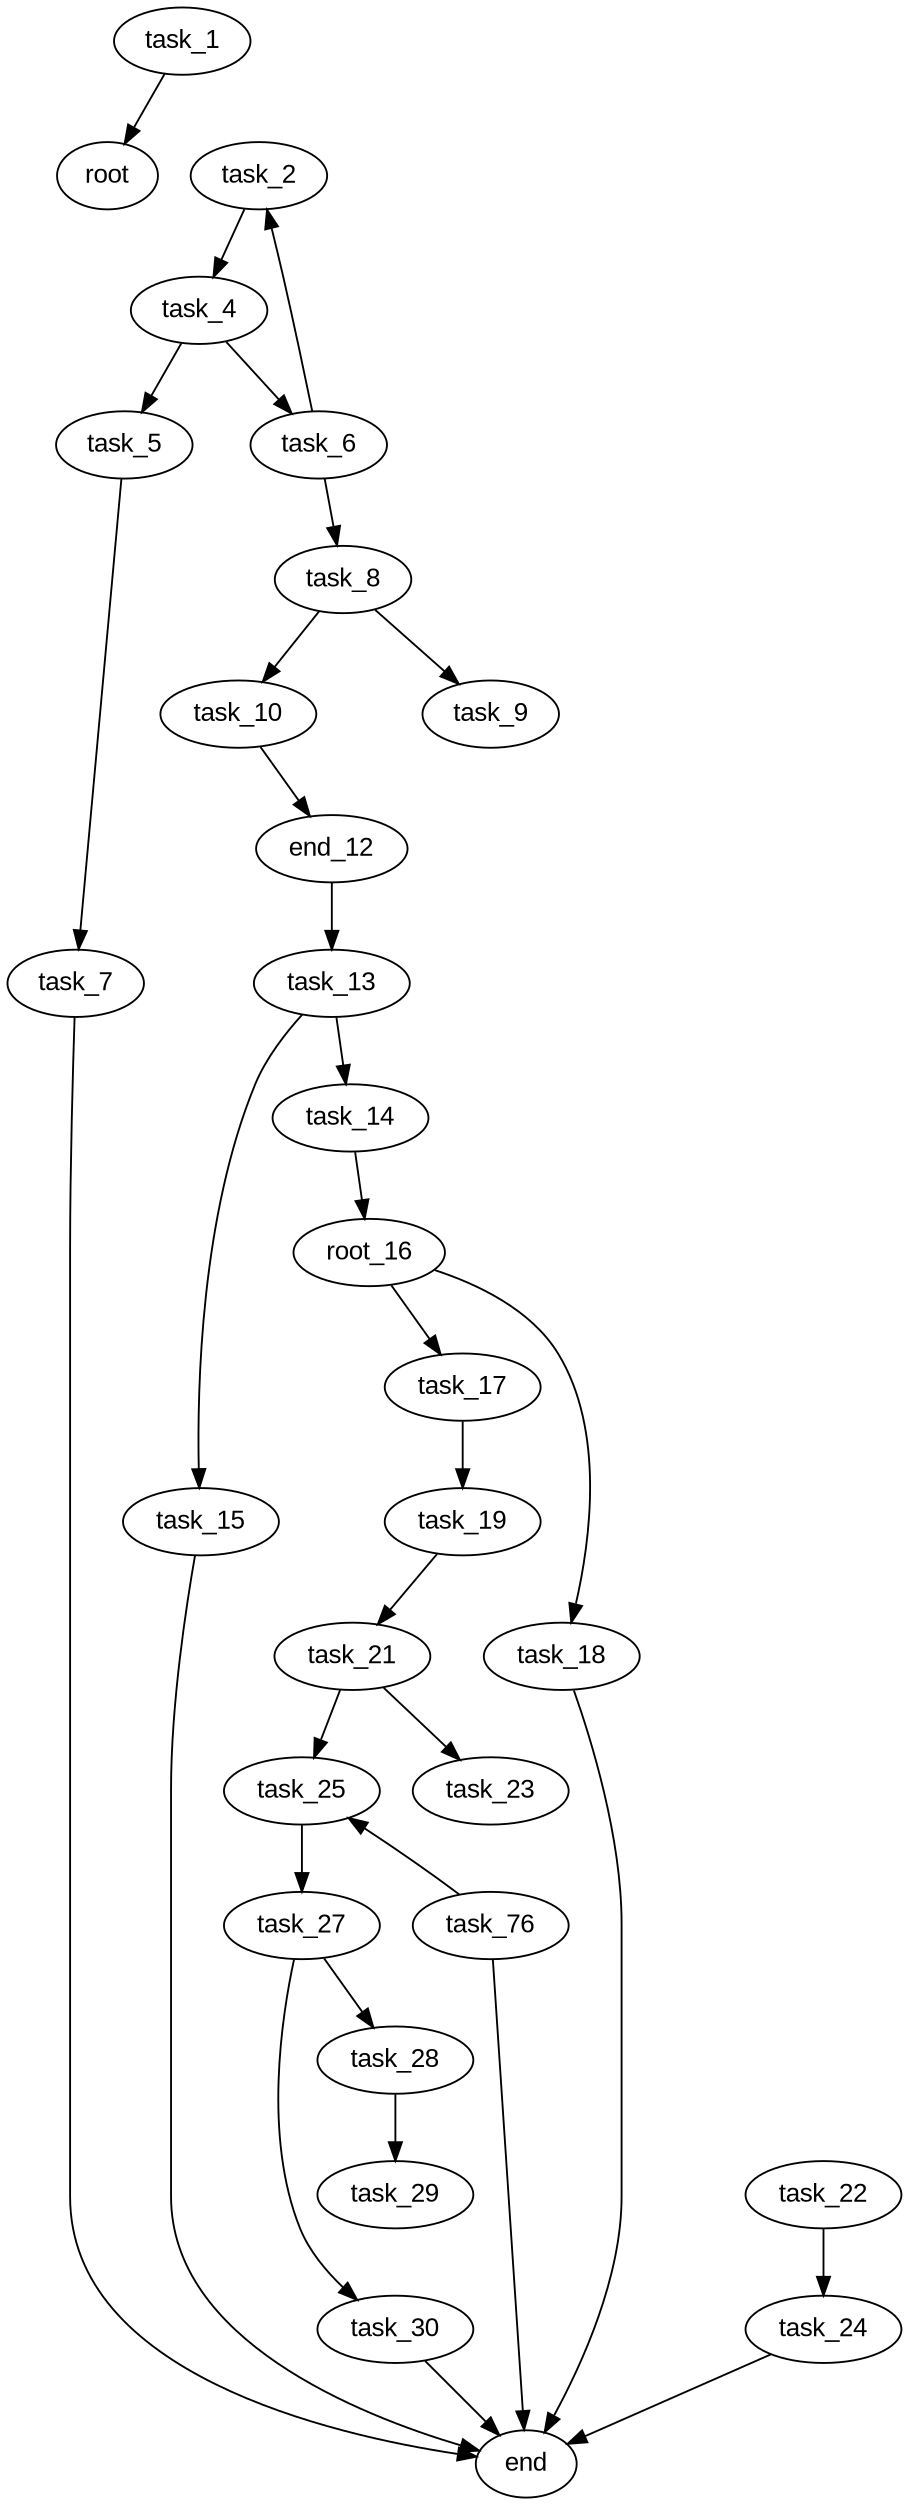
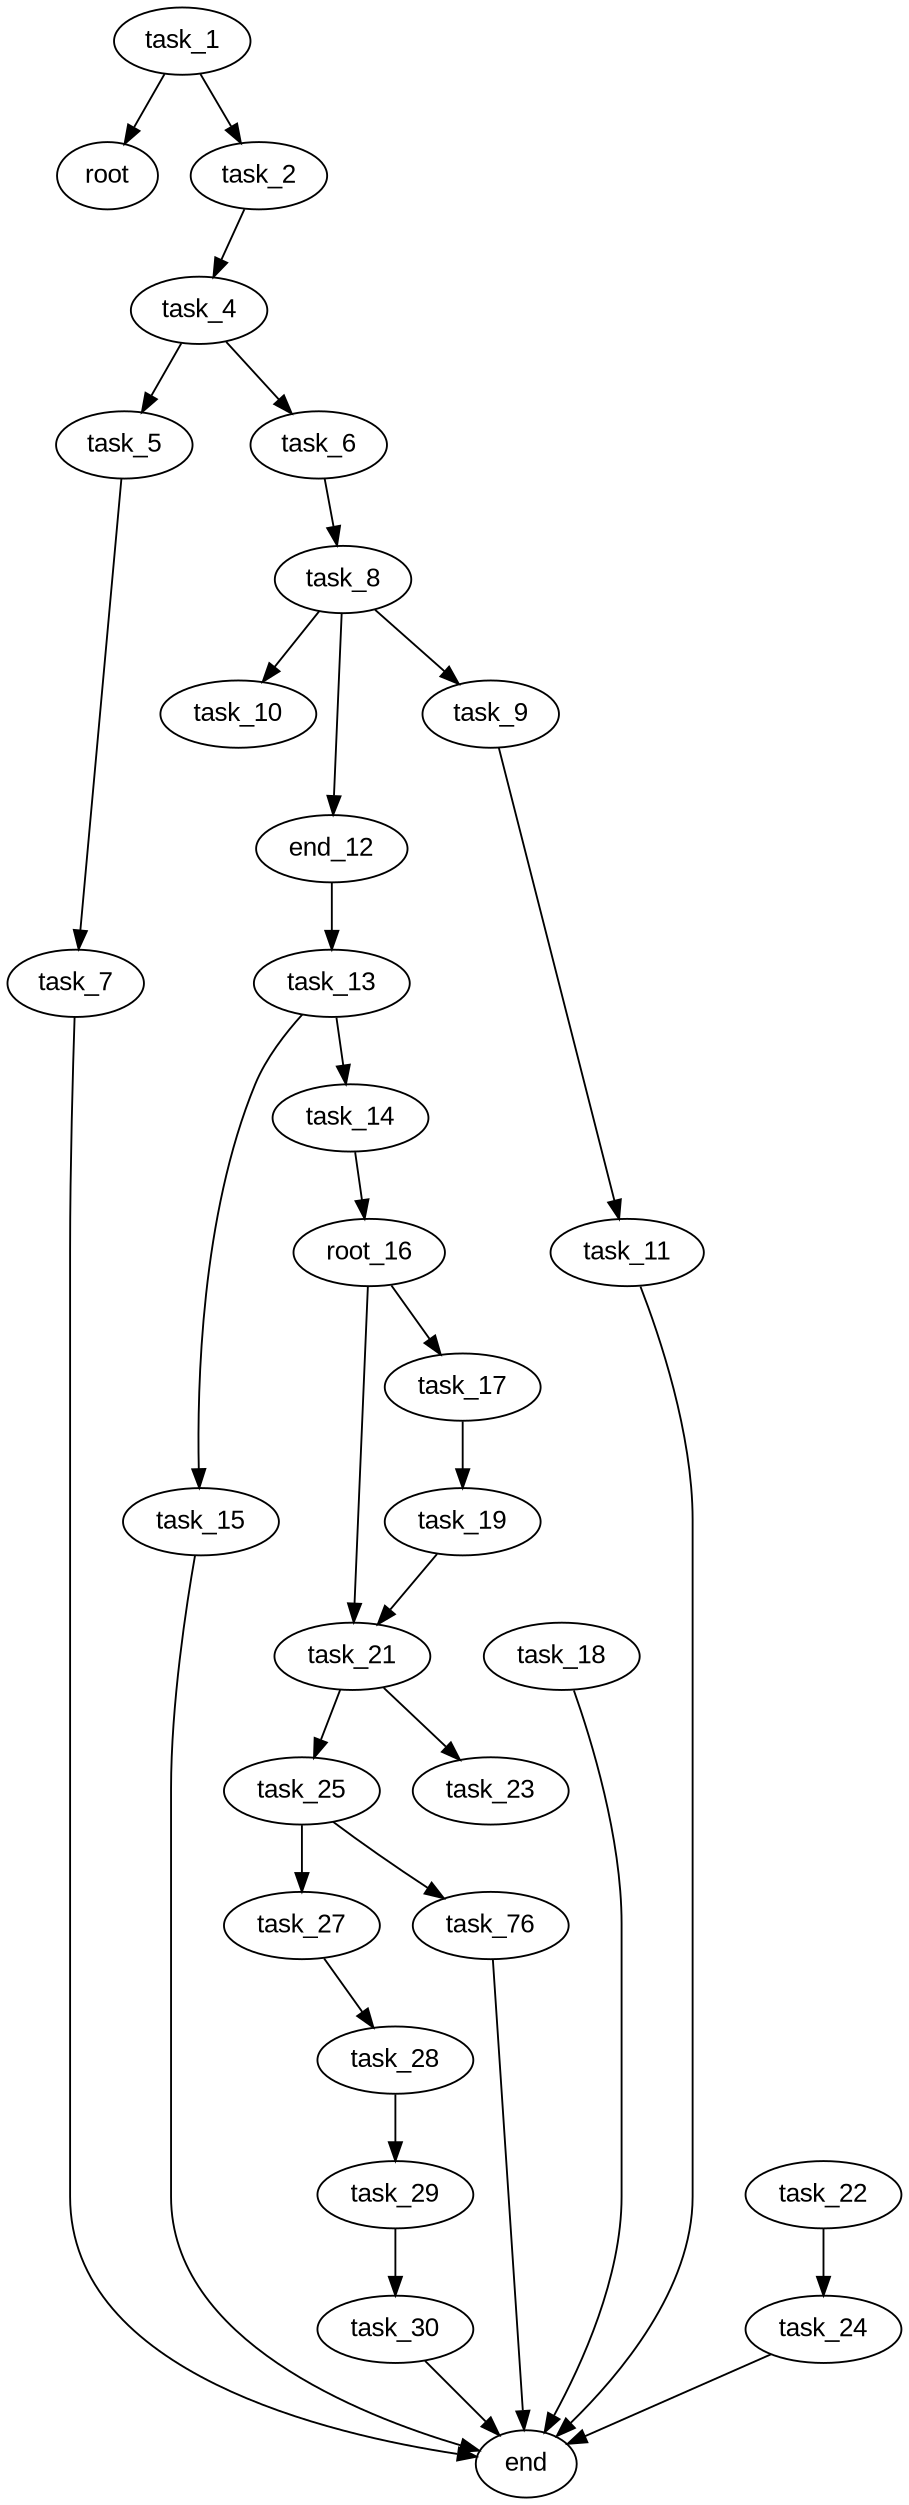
edge "task_6" -> "task_2": now "task_1" -> "task_2"
edge "task_10" -> "end_12": now "task_8" -> "end_12"
node "task_11": added
edge "root_16" -> "task_18": now "root_16" -> "task_21"
edge "task_76" -> "task_25": reversed
edge "task_27" -> "task_30": now "task_29" -> "task_30"
